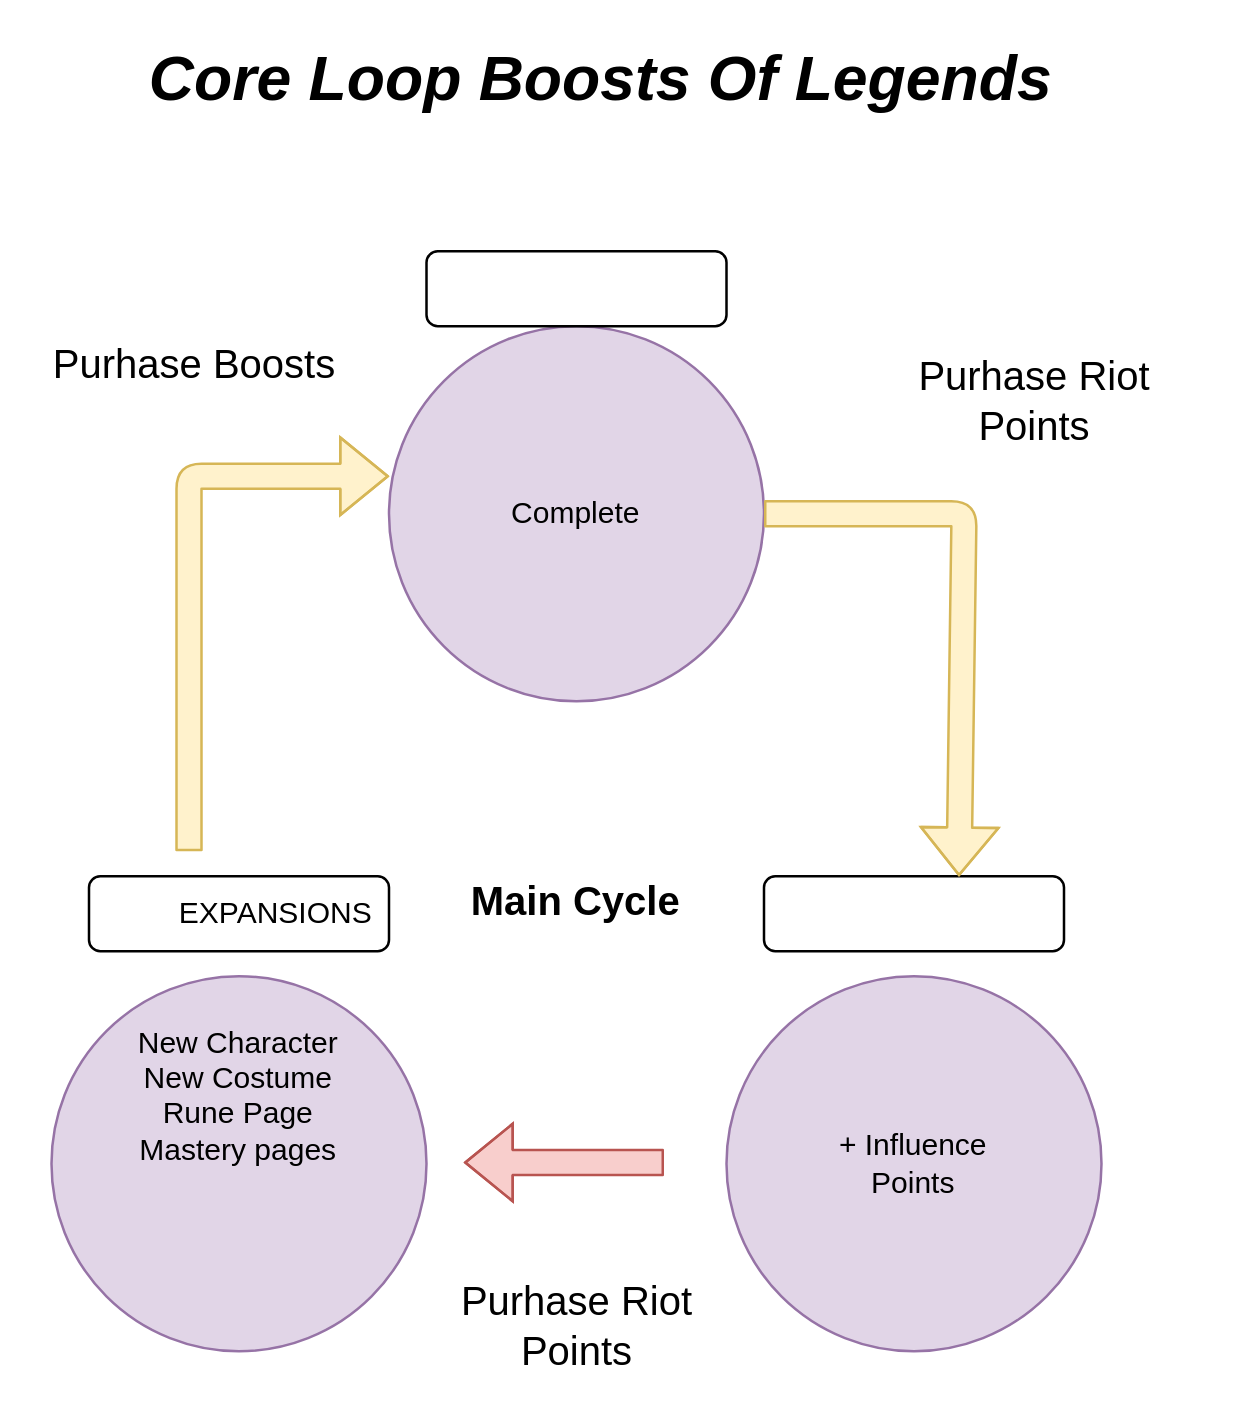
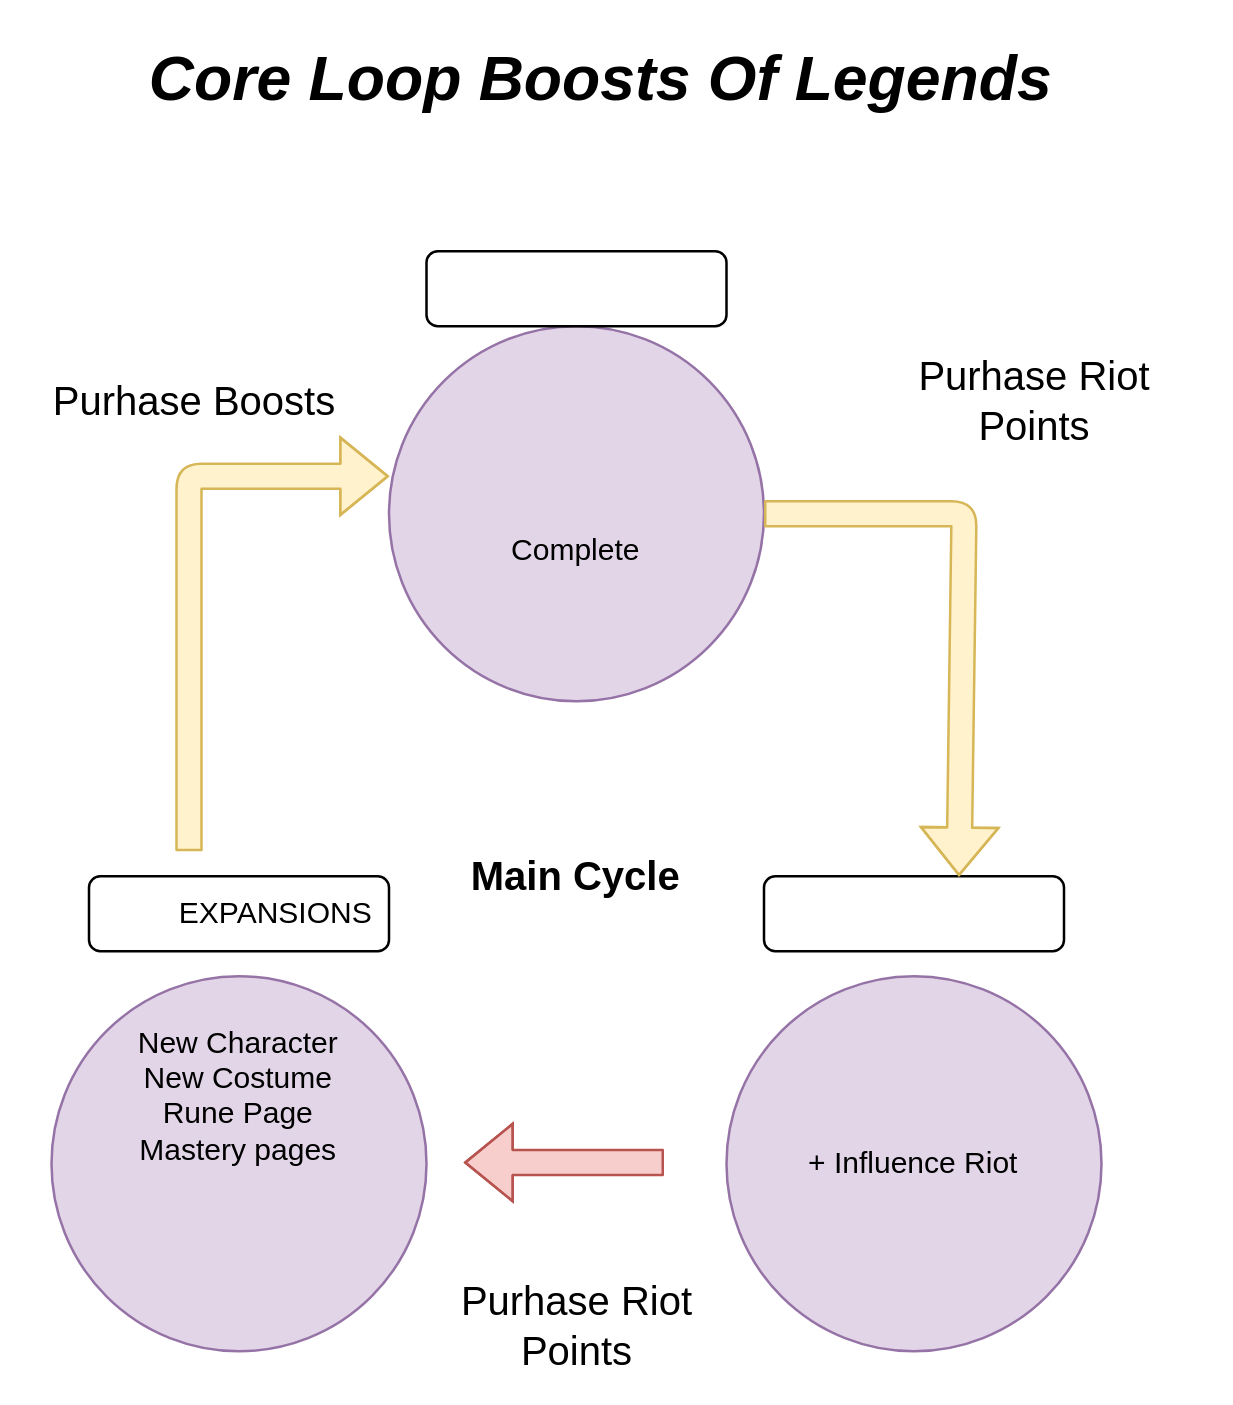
node "Purhase Boosts": moved (195, 364) -> (195, 401)
node "Complete": moved (576, 514) -> (576, 551)
node "Main Cycle": moved (576, 901) -> (576, 876)
node "+ Influence Points": label "+ Influence Points" -> "+ Influence Riot"
